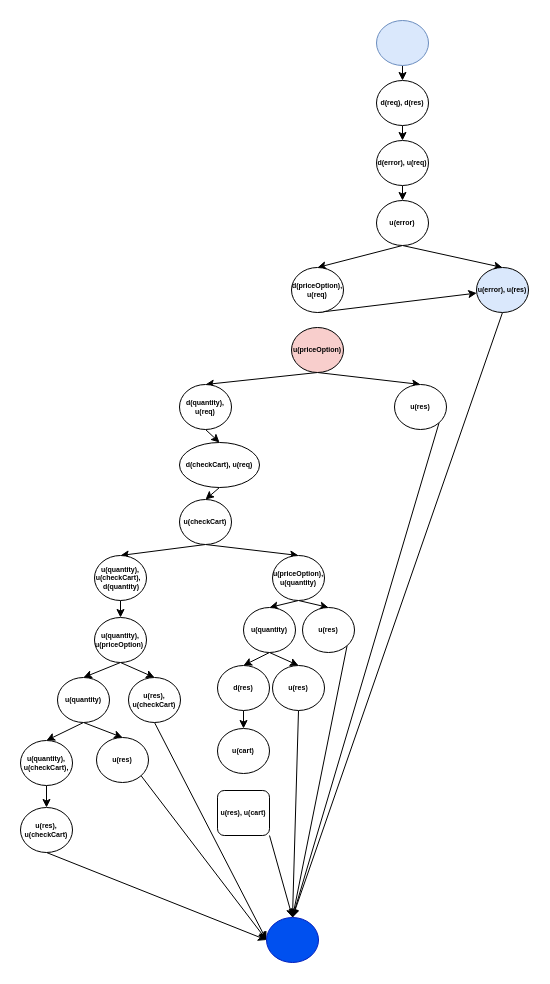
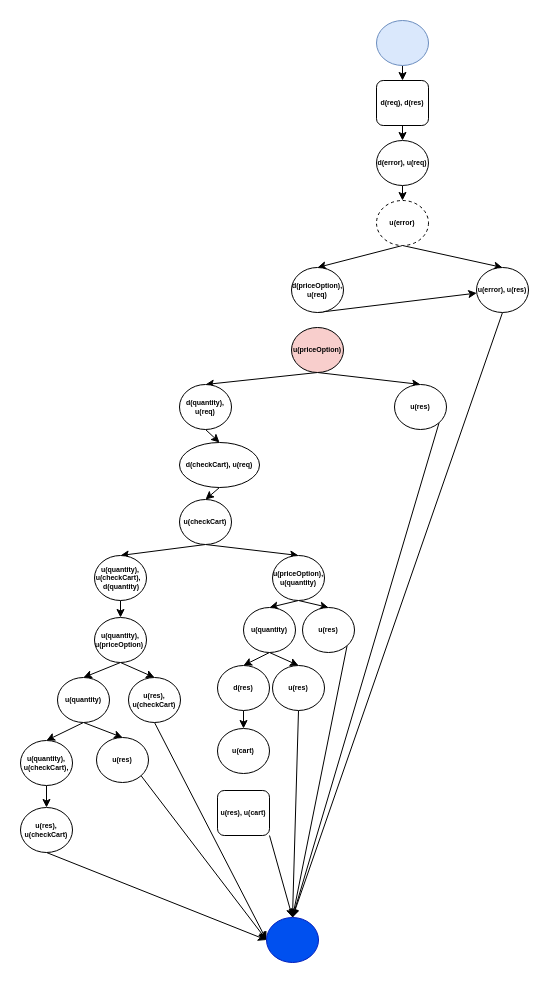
node "d(req), d(res)": shape ellipse -> rounded rectangle
node "u(error)": style solid -> dashed
node "u(error), u(res)": fillcolor #dae8fc -> #ffffff
